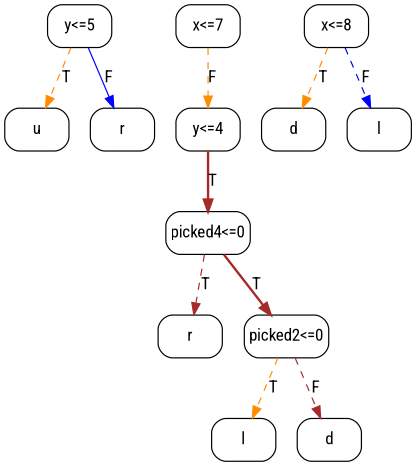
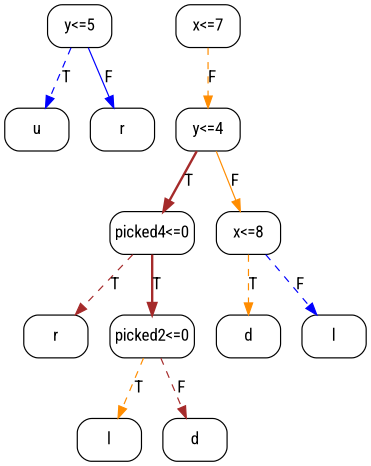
edge "y<=5" -> "u": color darkorange -> blue
edge "y<=4" -> "x<=8": added, label "F"
